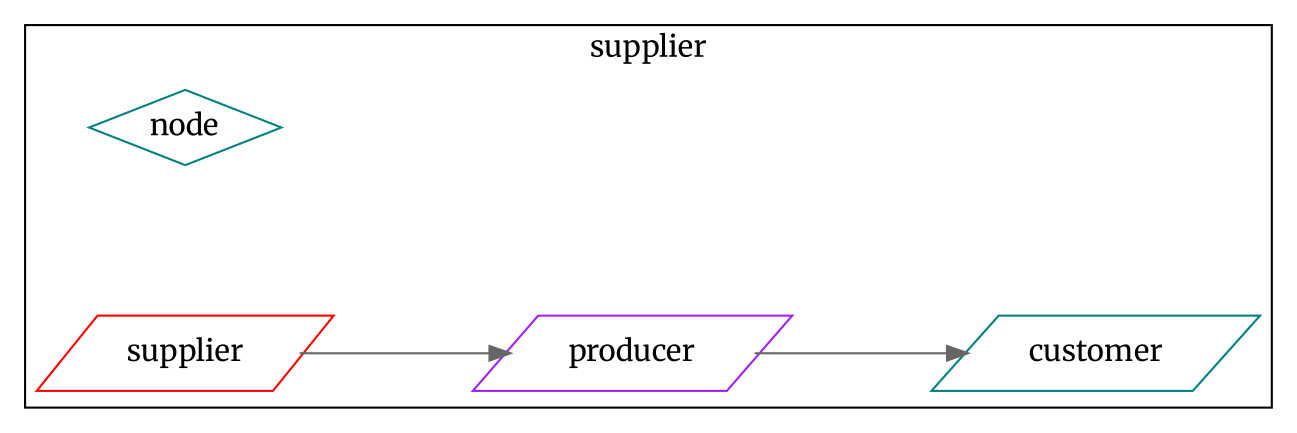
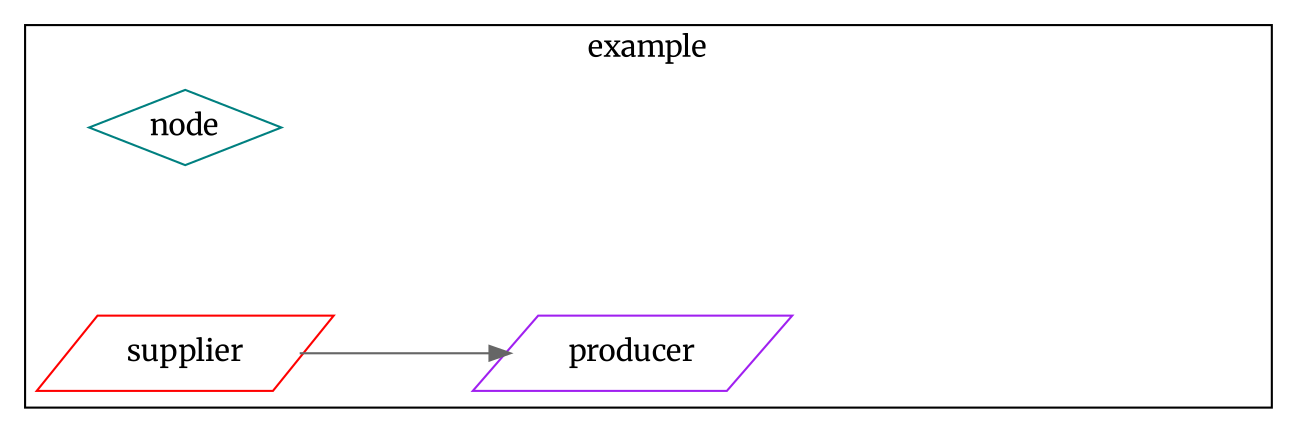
cluster "supplier": label "supplier" -> "example"
node "customer": removed
